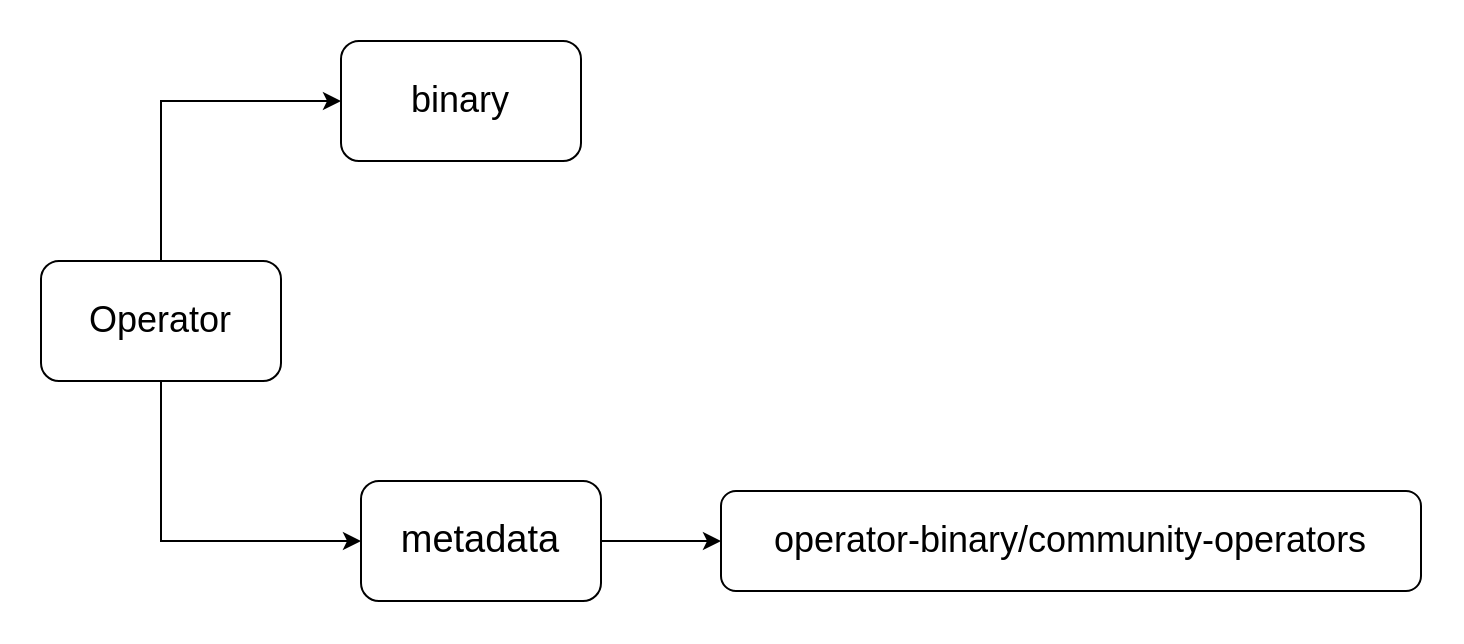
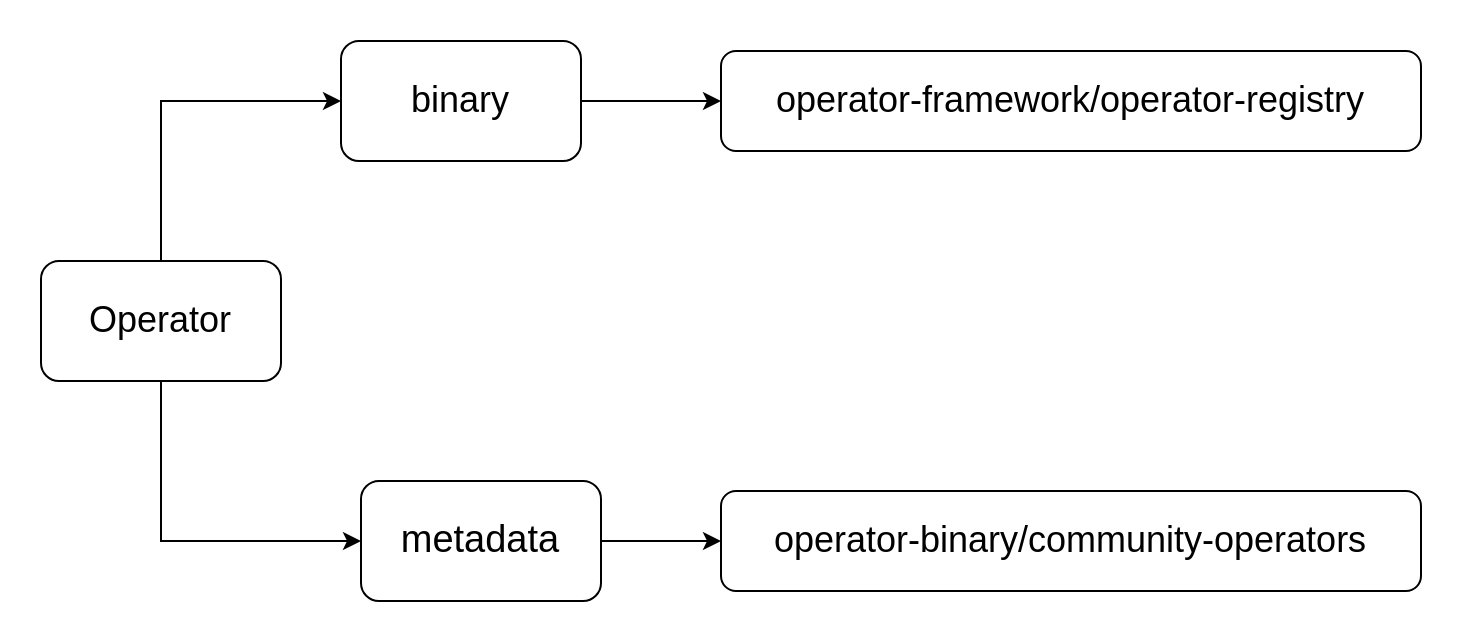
edge "binary" -> "operator-framework/operator-registry": added
node "operator-framework/operator-registry": added
